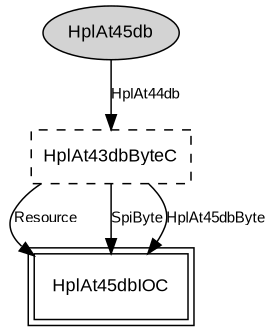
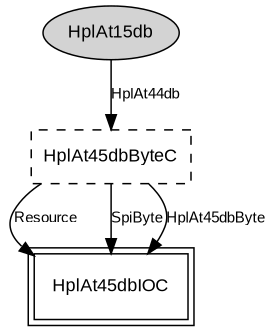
node "HplAt45db": label "HplAt45db" -> "HplAt15db"
node "HplAt43dbByteC": label "HplAt43dbByteC" -> "HplAt45dbByteC"
